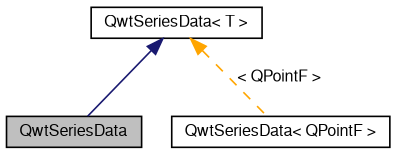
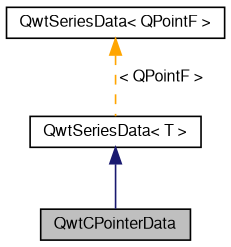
edge "QwtSeriesData< QPointF >" -> "QwtSeriesData< T >": reversed
node "QwtSeriesData": label "QwtSeriesData" -> "QwtCPointerData"
